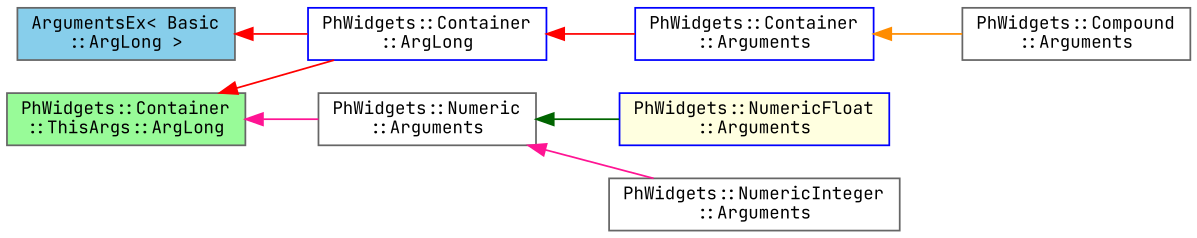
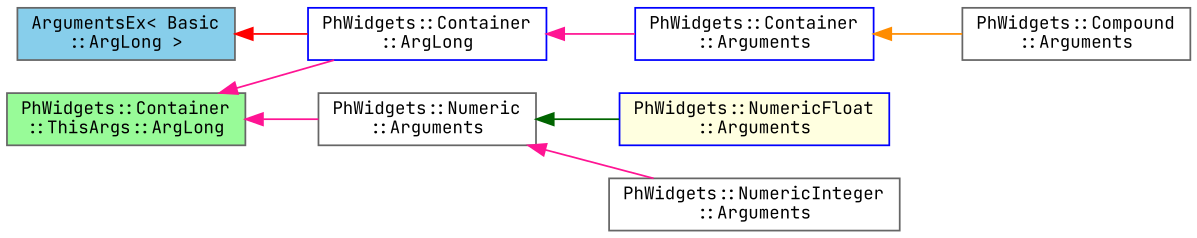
edge "PhWidgets::Container ::Arguments" -> "PhWidgets::Container ::ArgLong": color red -> deeppink
edge "PhWidgets::Container ::ArgLong" -> "PhWidgets::Container ::ThisArgs::ArgLong": color red -> deeppink
